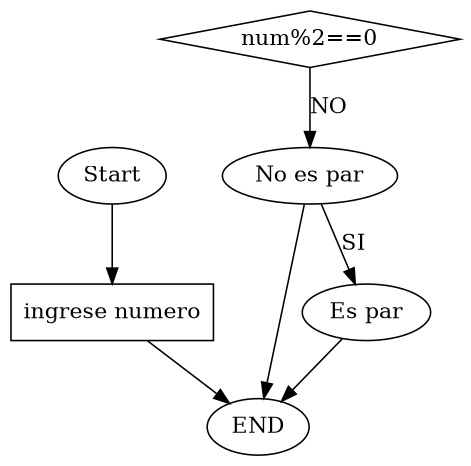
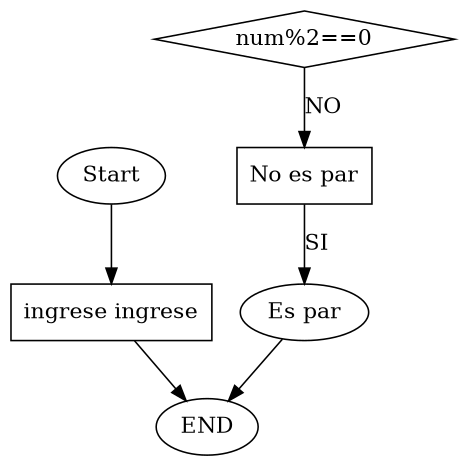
node "No es par": shape ellipse -> box
edge "No es par" -> "END": removed
node "ingrese numero": label "ingrese numero" -> "ingrese ingrese"
